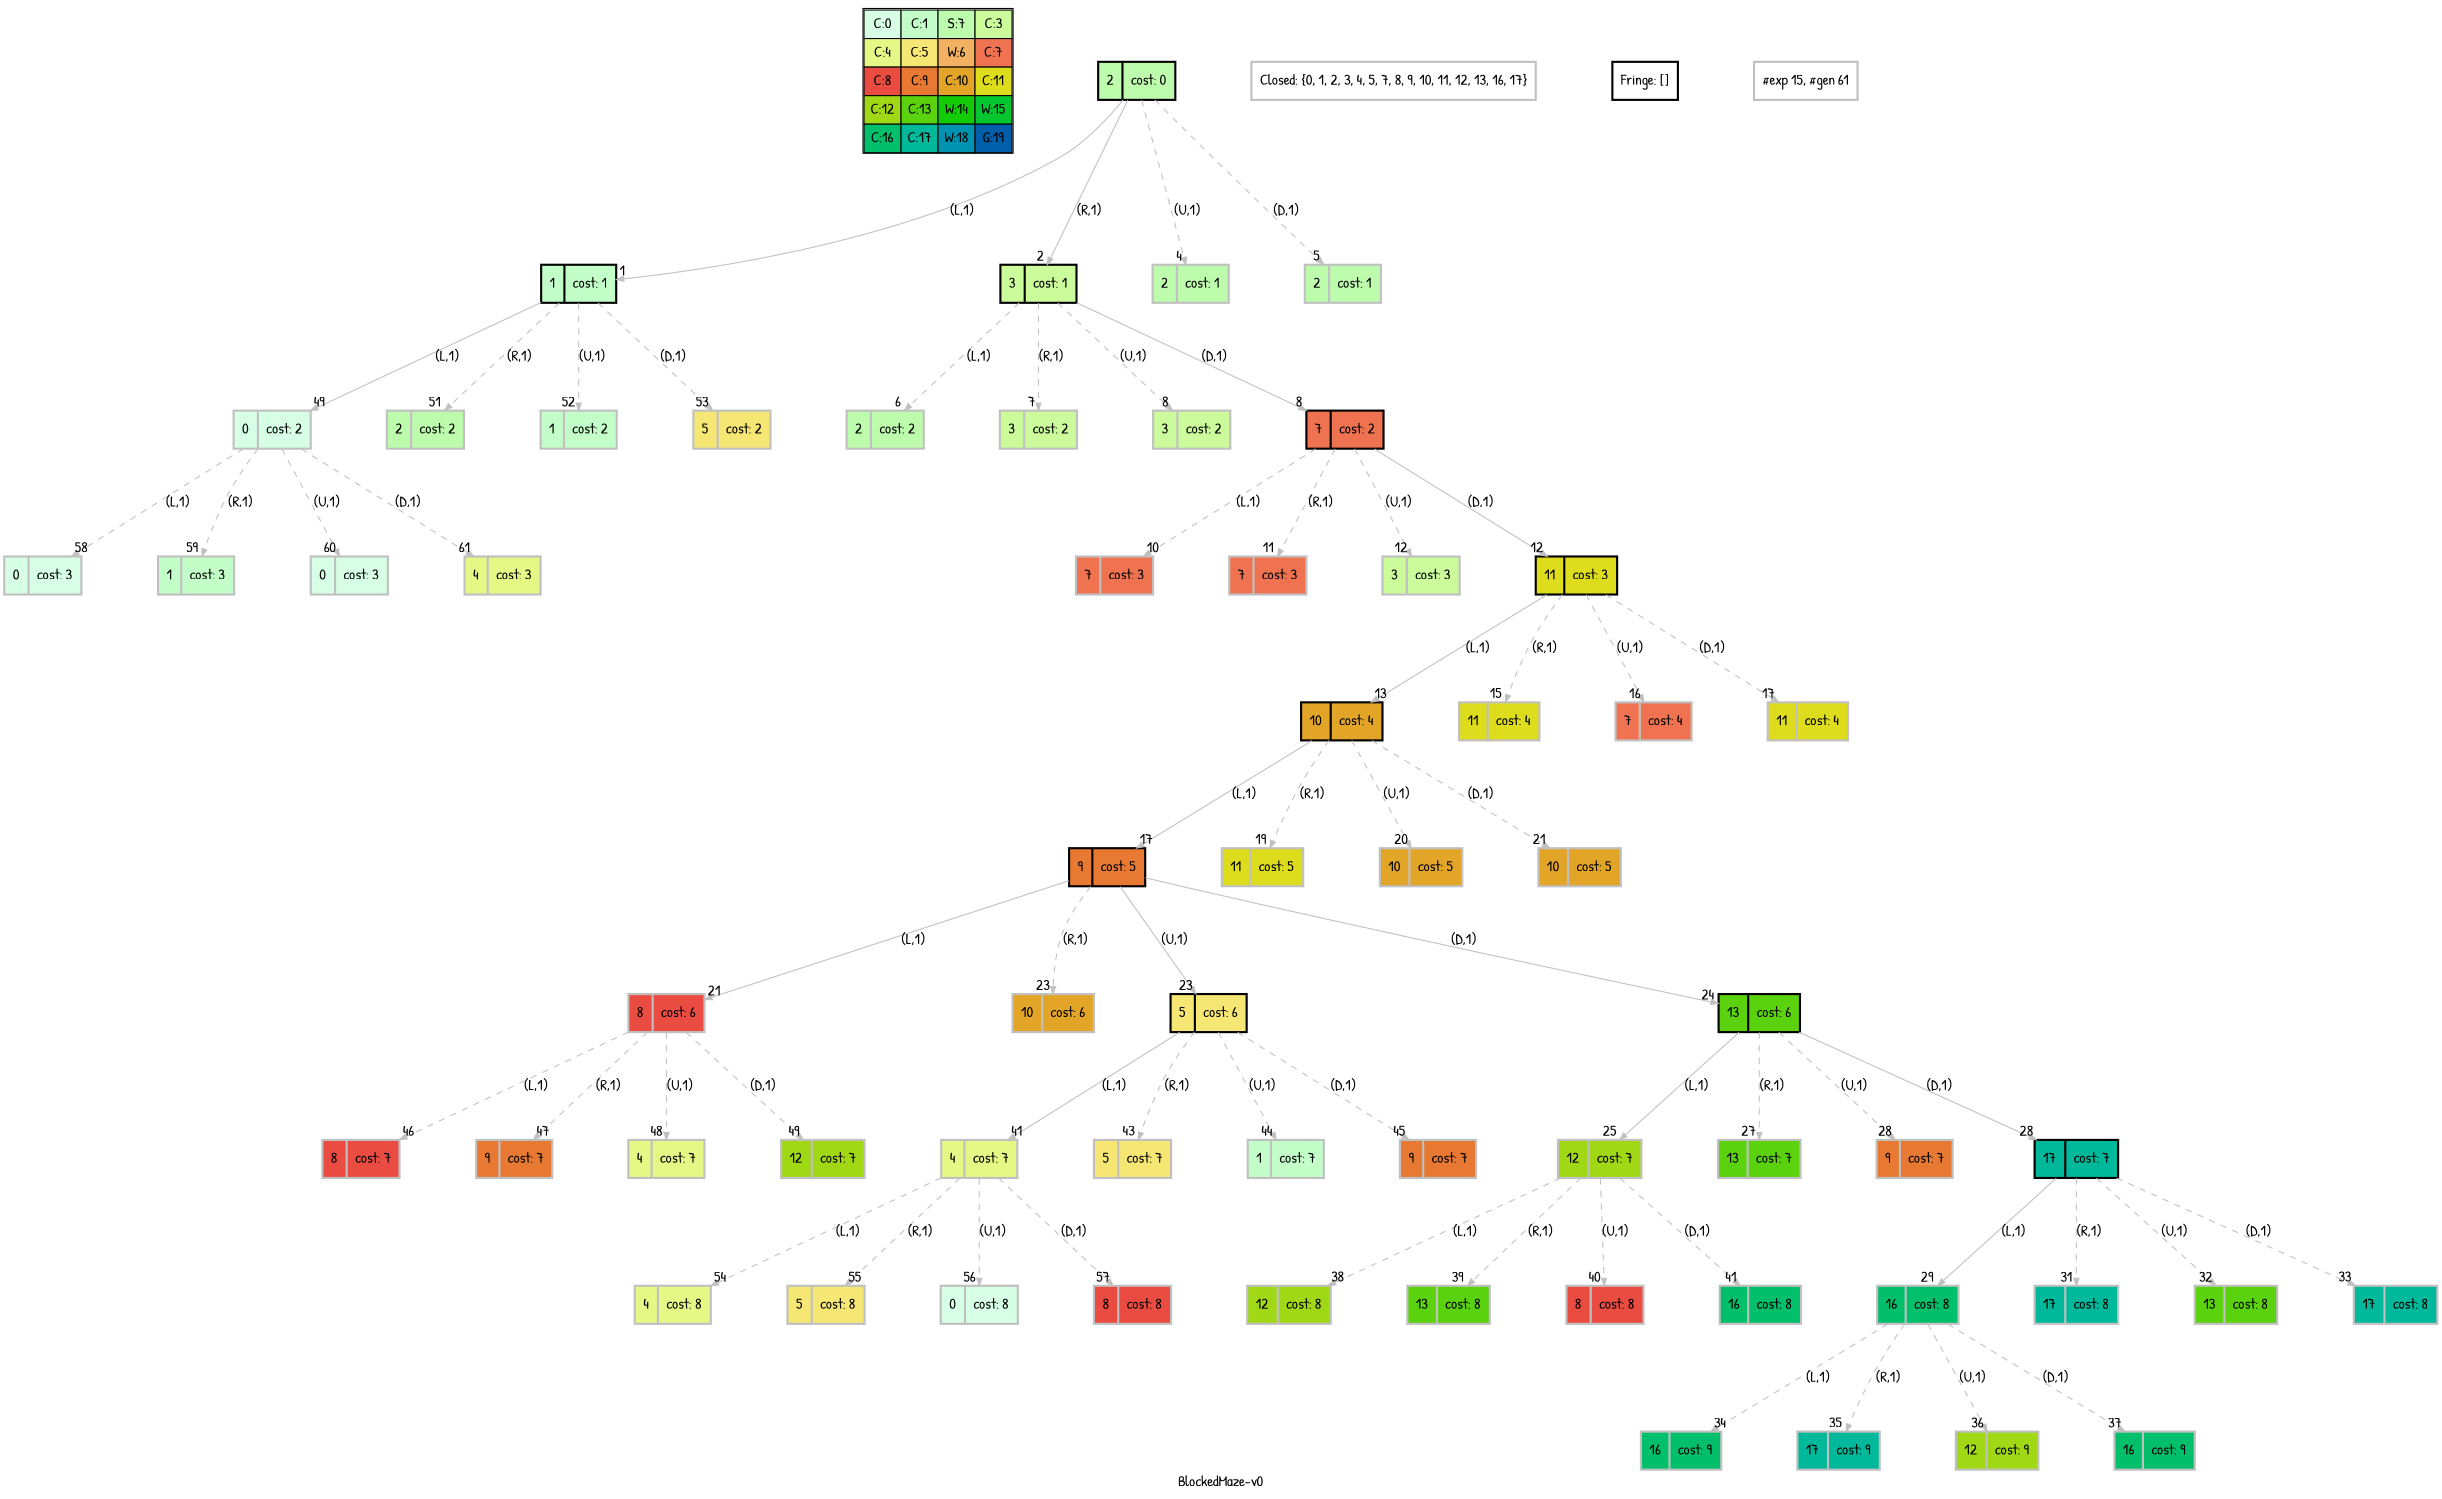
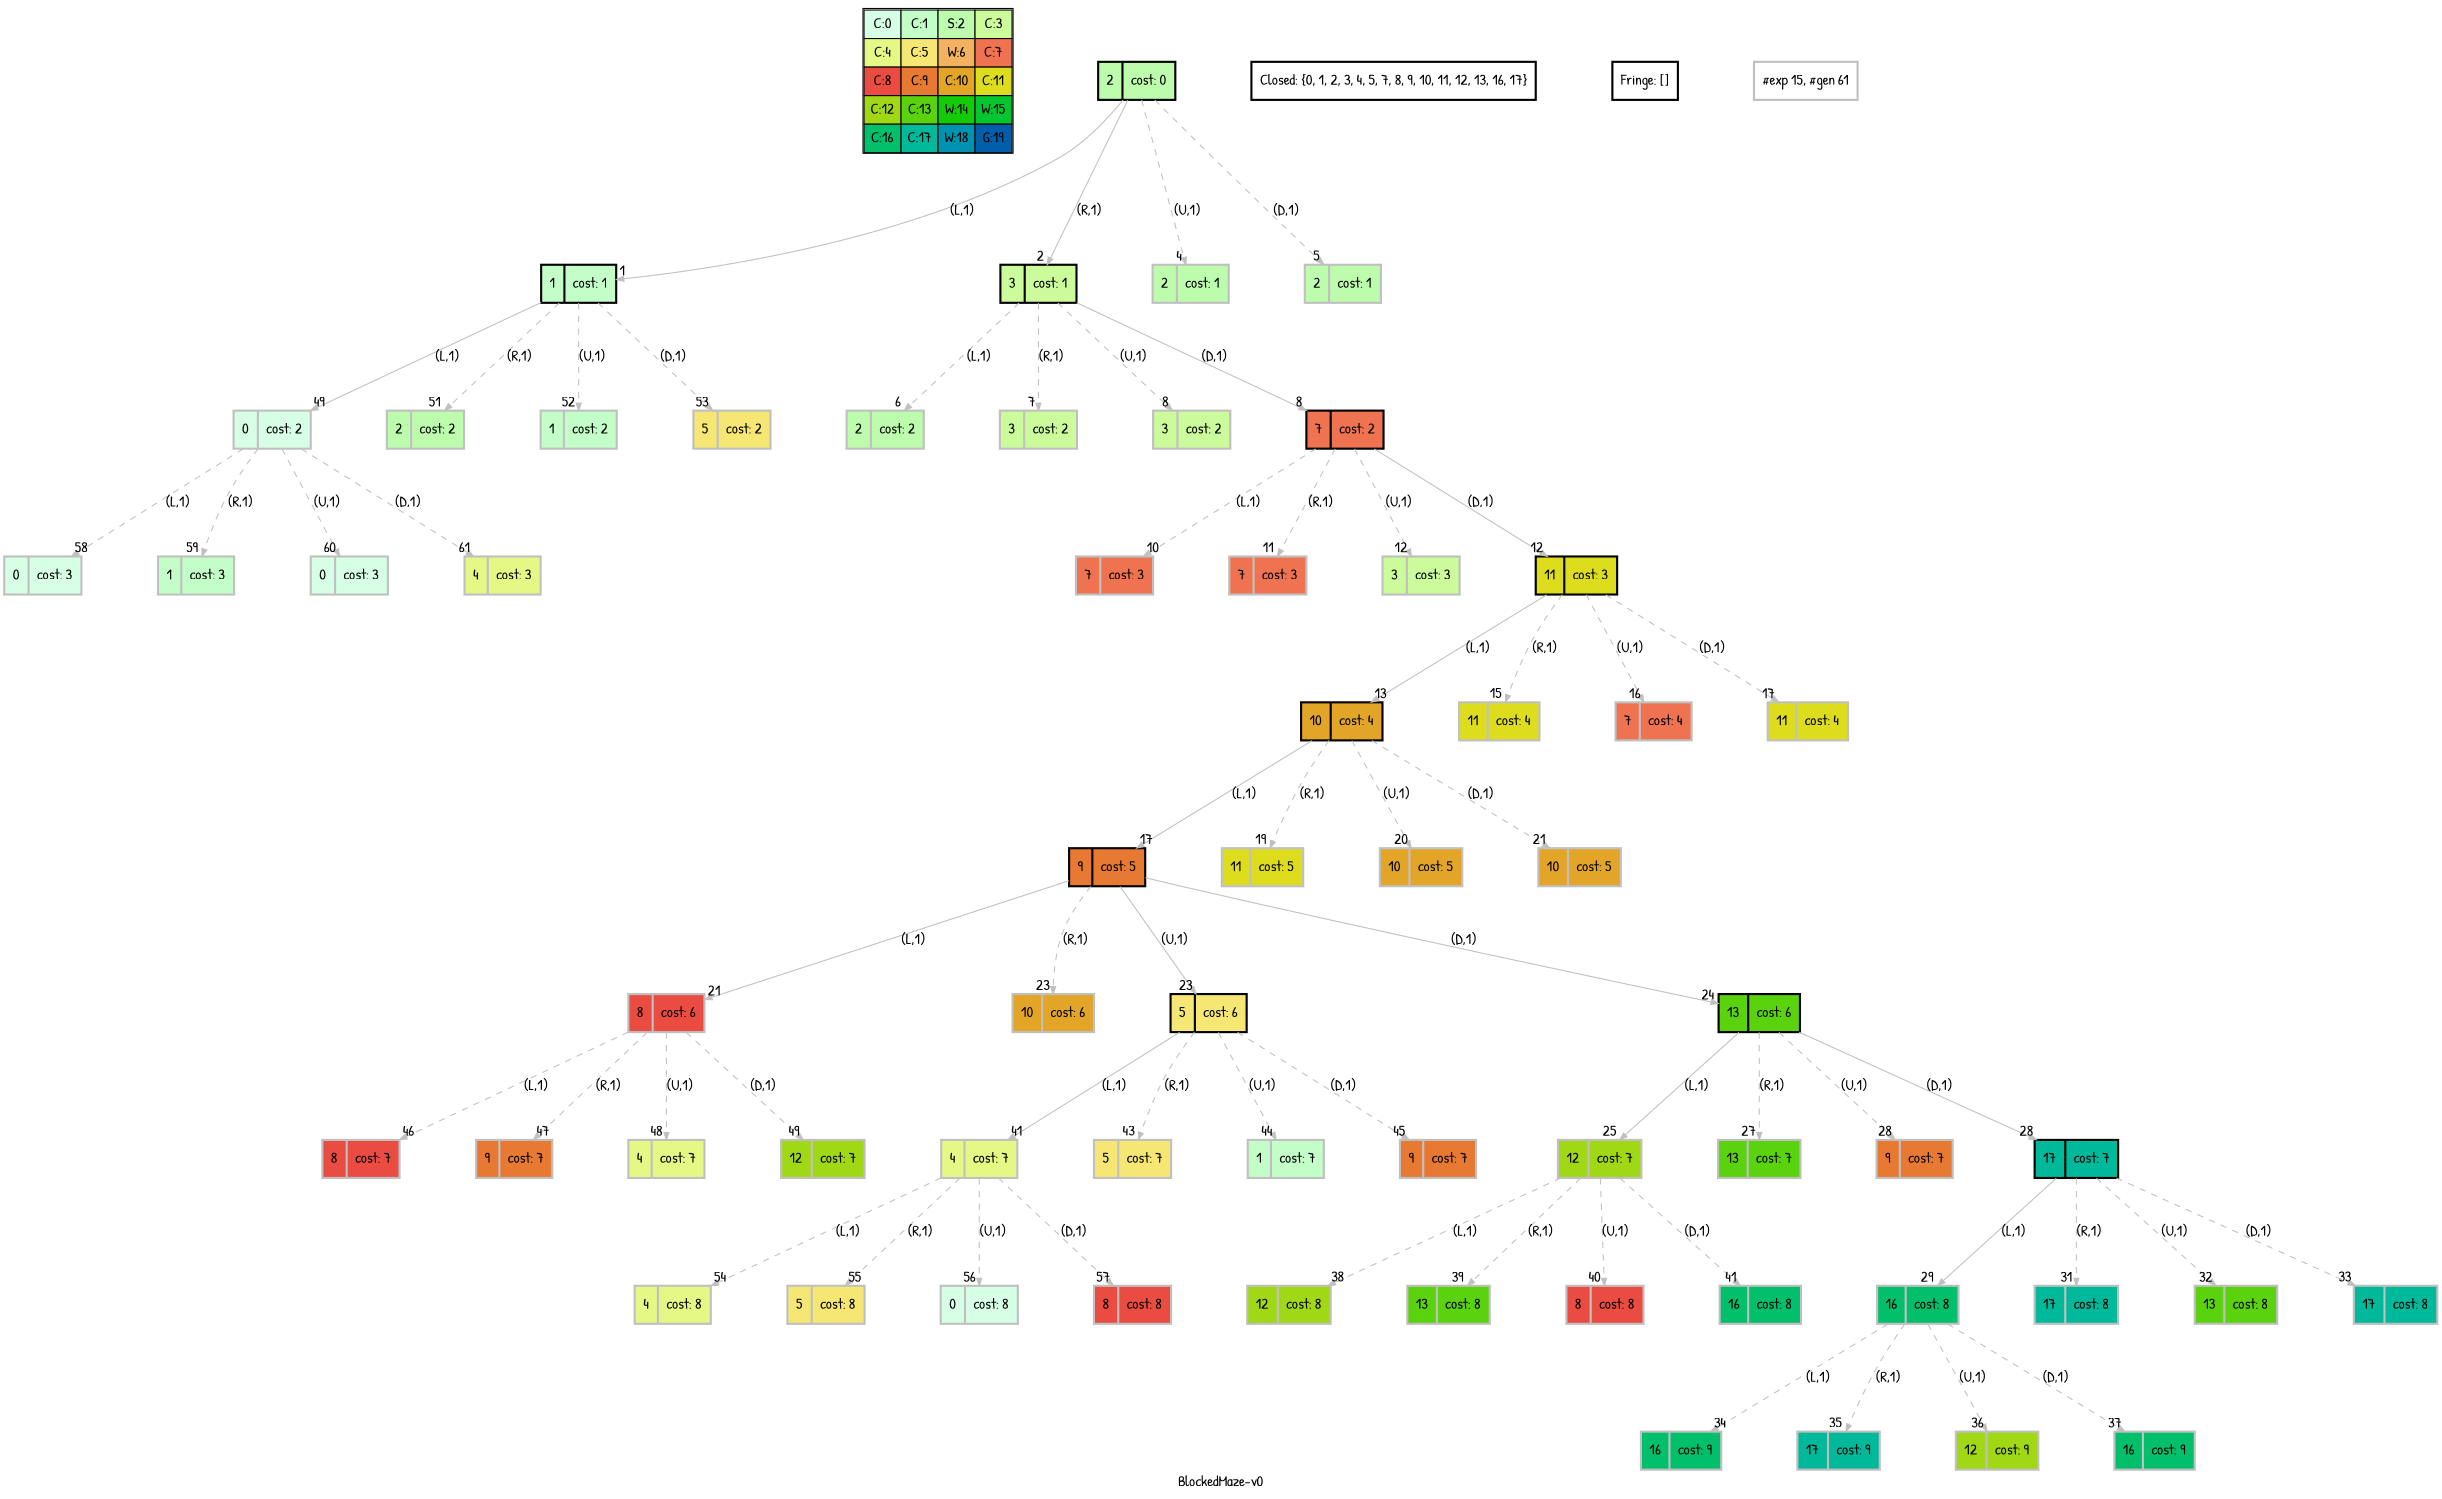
node "C:0": text "S:7" -> "S:2"
node "Closed: {0, 1, 2, 3, 4, 5, 7, 8, 9, 10, 11, 12, 13, 16, 17}": color grey -> black
